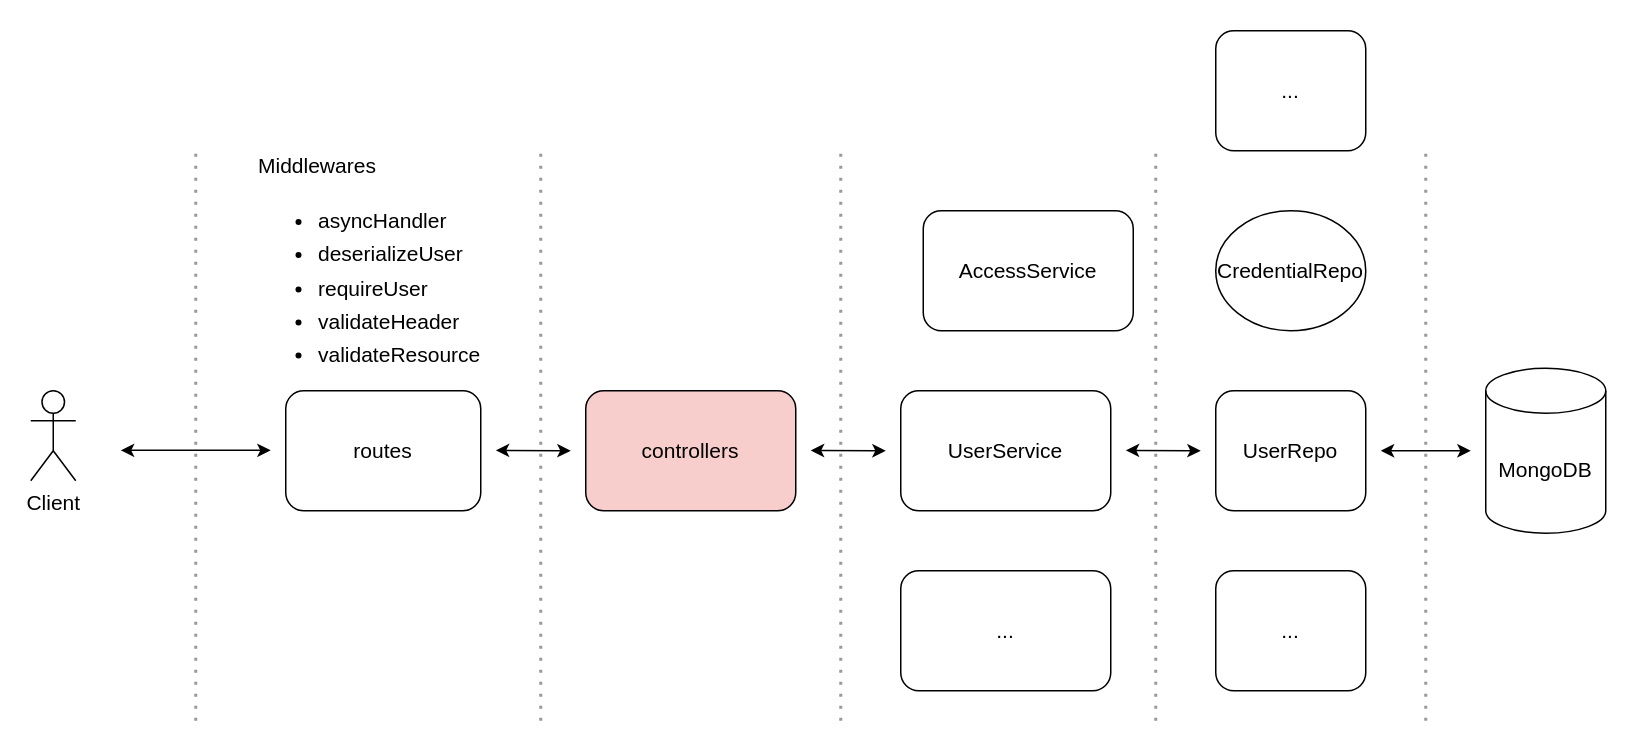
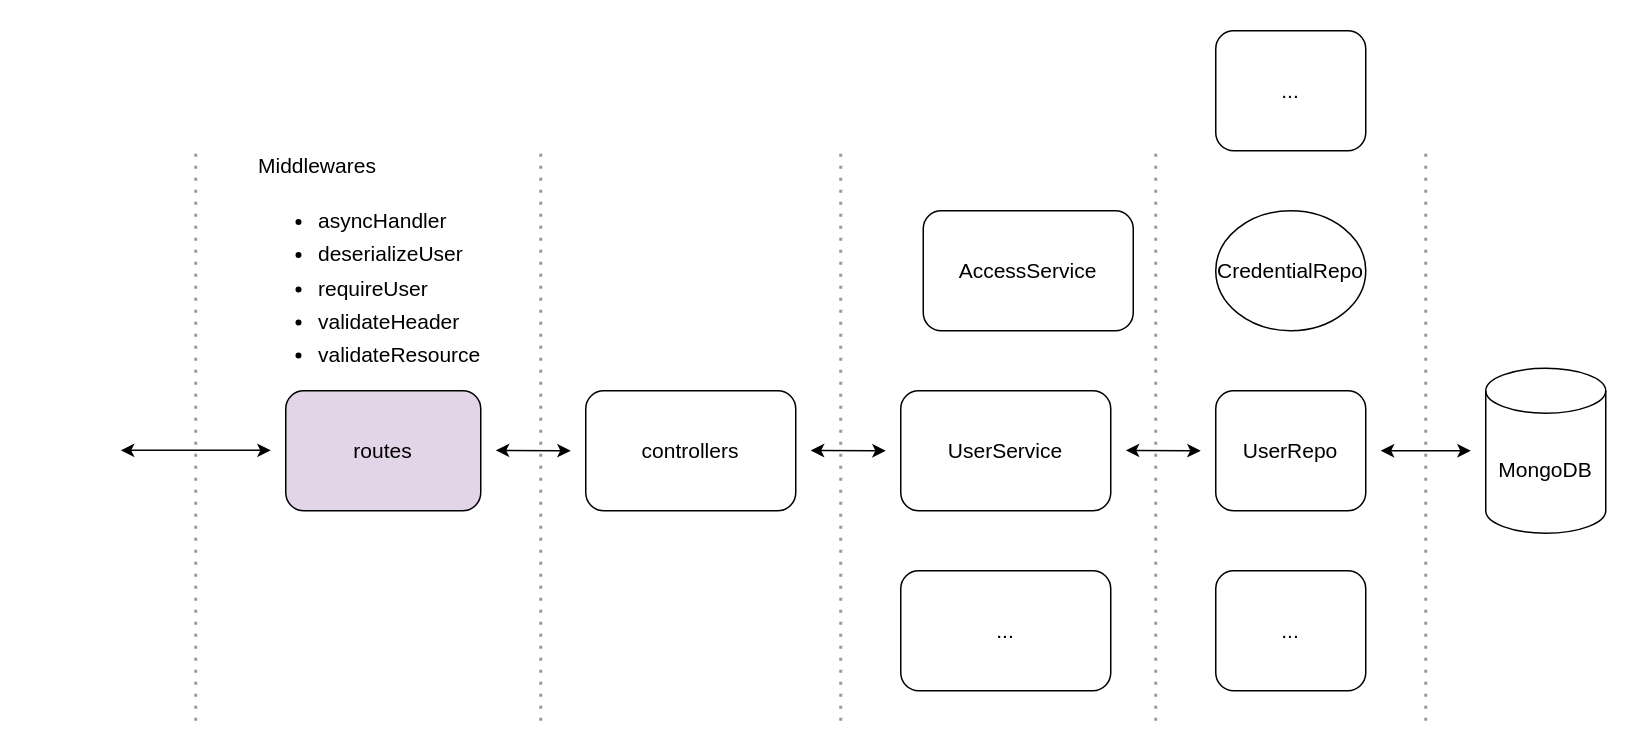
node "Client": removed
node "routes": fillcolor #ffffff -> #e1d5e7
node "controllers": fillcolor #f8cecc -> #ffffff
